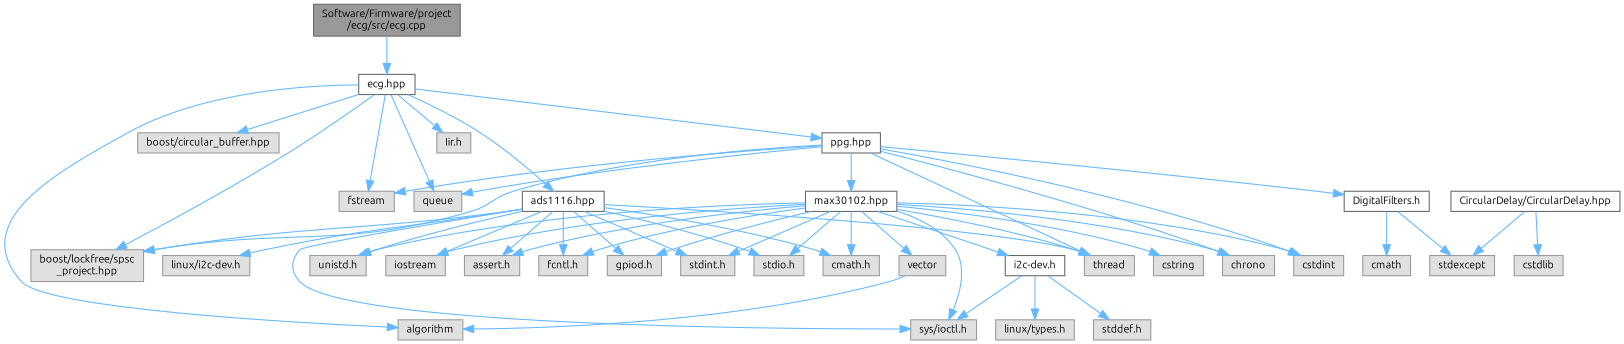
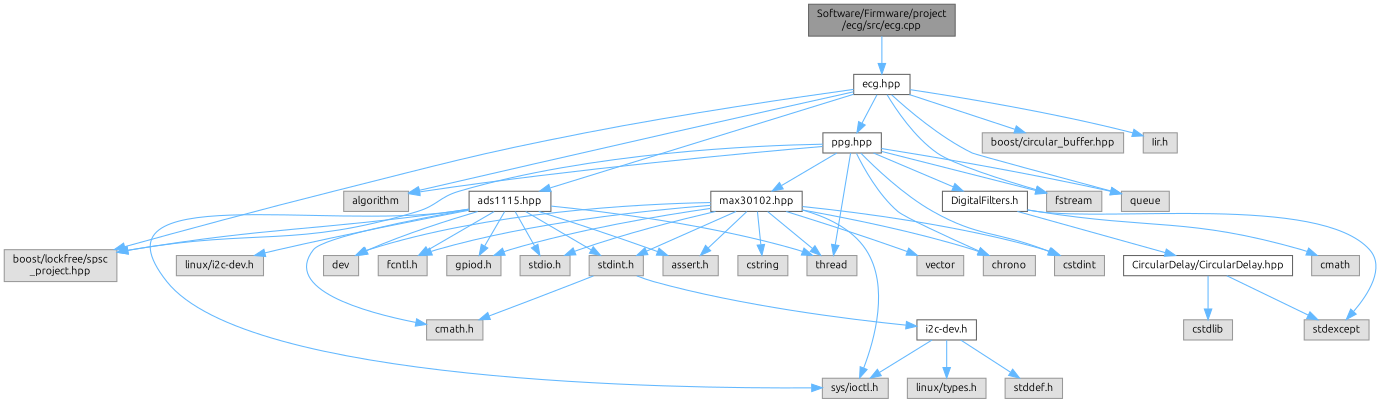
node "ads1116.hpp": label "ads1116.hpp" -> "ads1115.hpp"
edge "max30102.hpp" -> "cmath.h": now "stdint.h" -> "cmath.h"
edge "DigitalFilters.h" -> "CircularDelay/CircularDelay.hpp": added
edge "max30102.hpp" -> "i2c-dev.h": now "stdint.h" -> "i2c-dev.h"
node "unistd.h": removed
node "iostream": label "iostream" -> "dev"
edge "vector" -> "algorithm": now "ppg.hpp" -> "algorithm"
